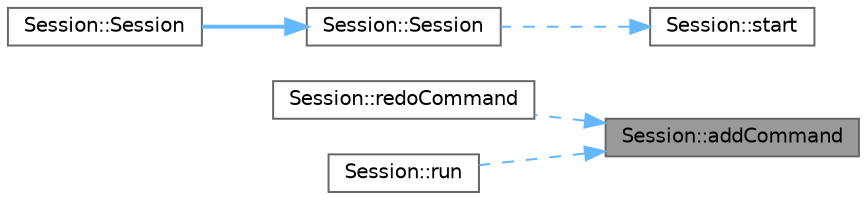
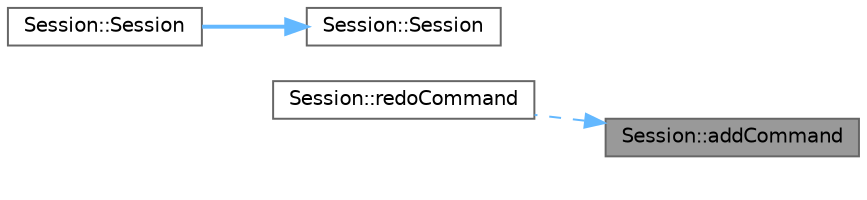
node "Session::start": removed
node "Session::run": removed
